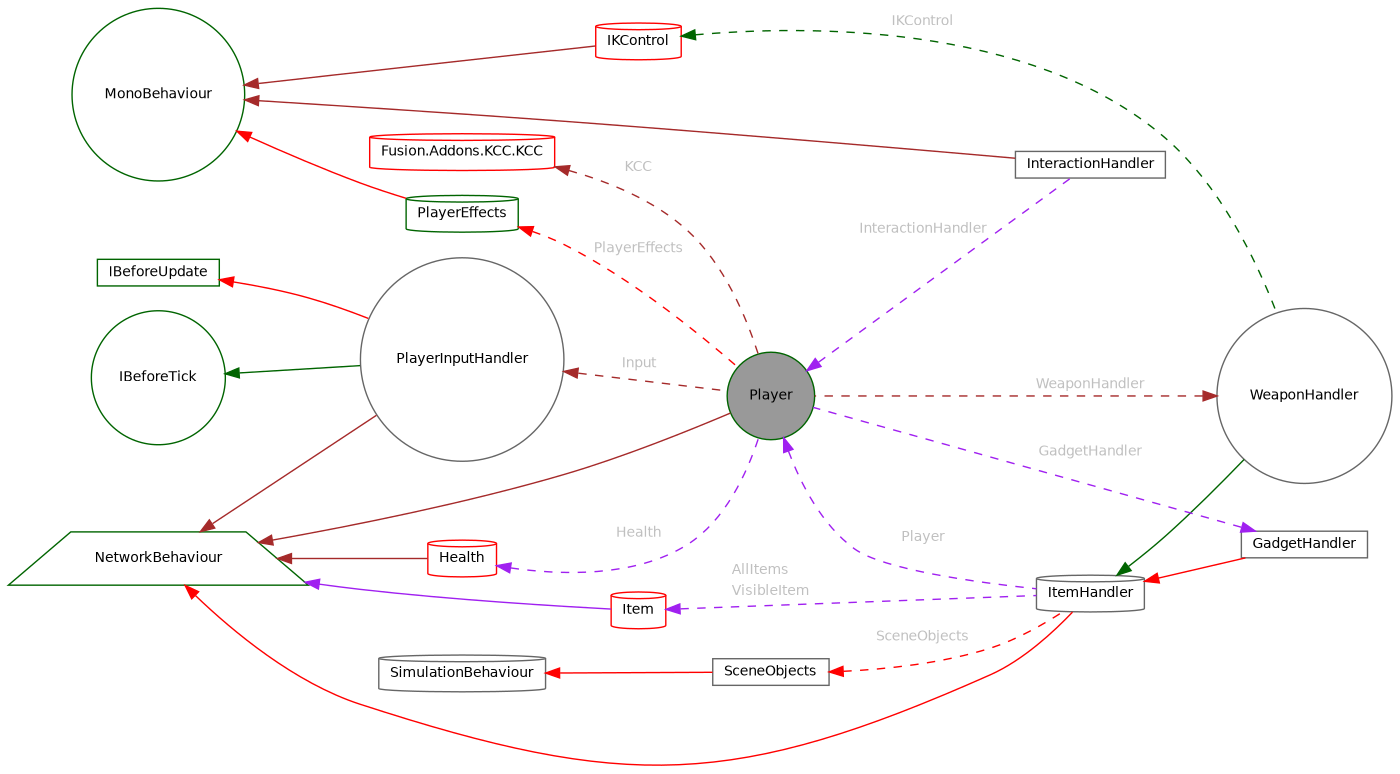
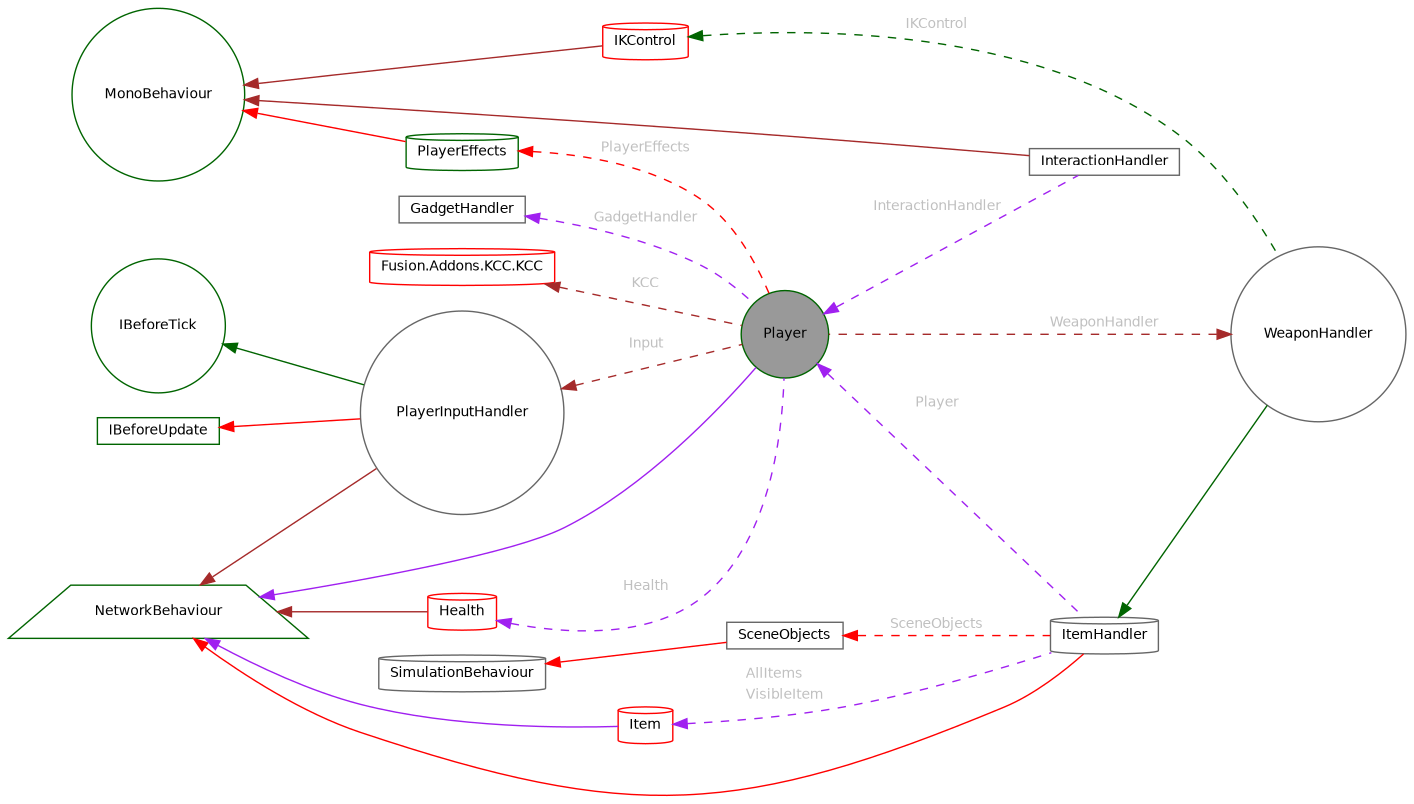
edge "Player" -> "NetworkBehaviour": color brown -> purple
edge "GadgetHandler" -> "ItemHandler": removed
